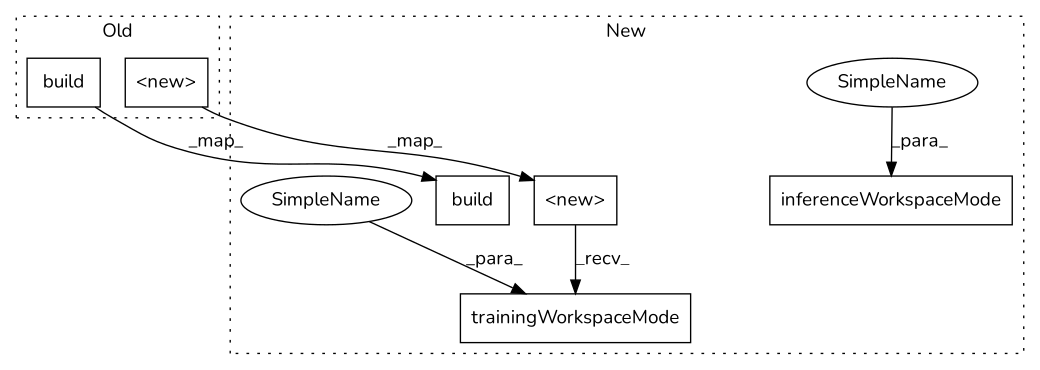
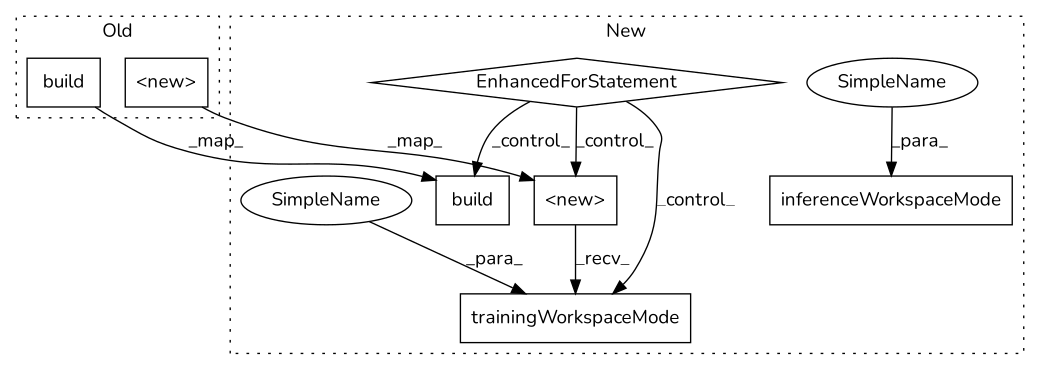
node "EnhancedForStatement": added
